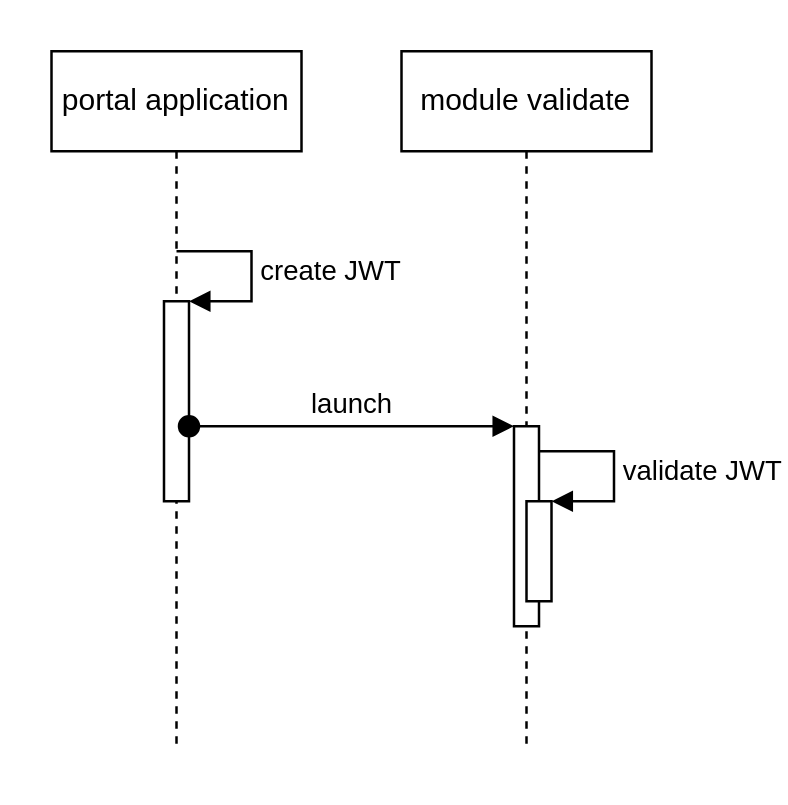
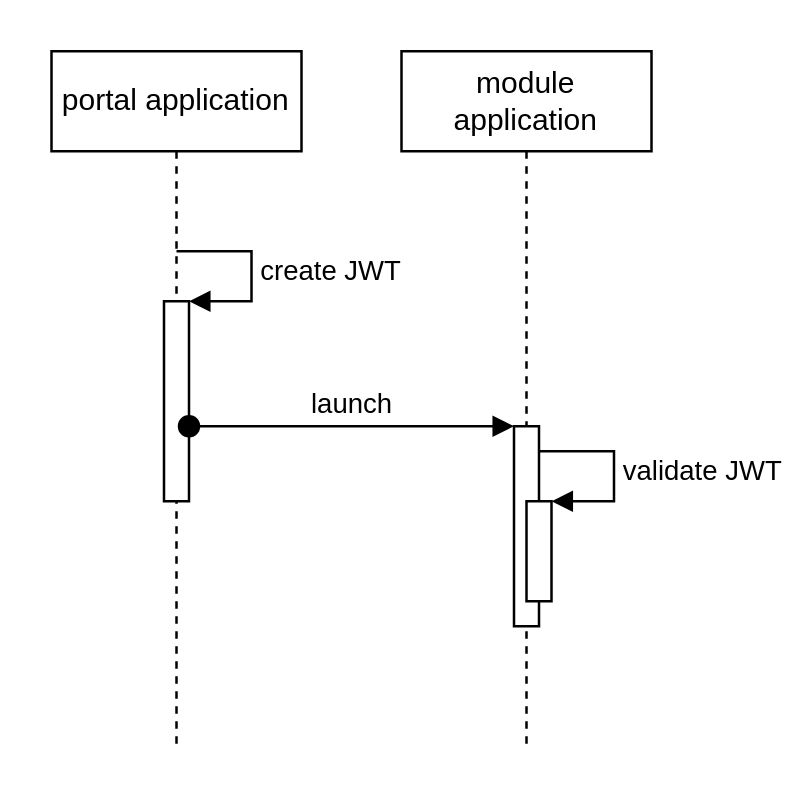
node "module validate": label "module validate" -> "module application"
